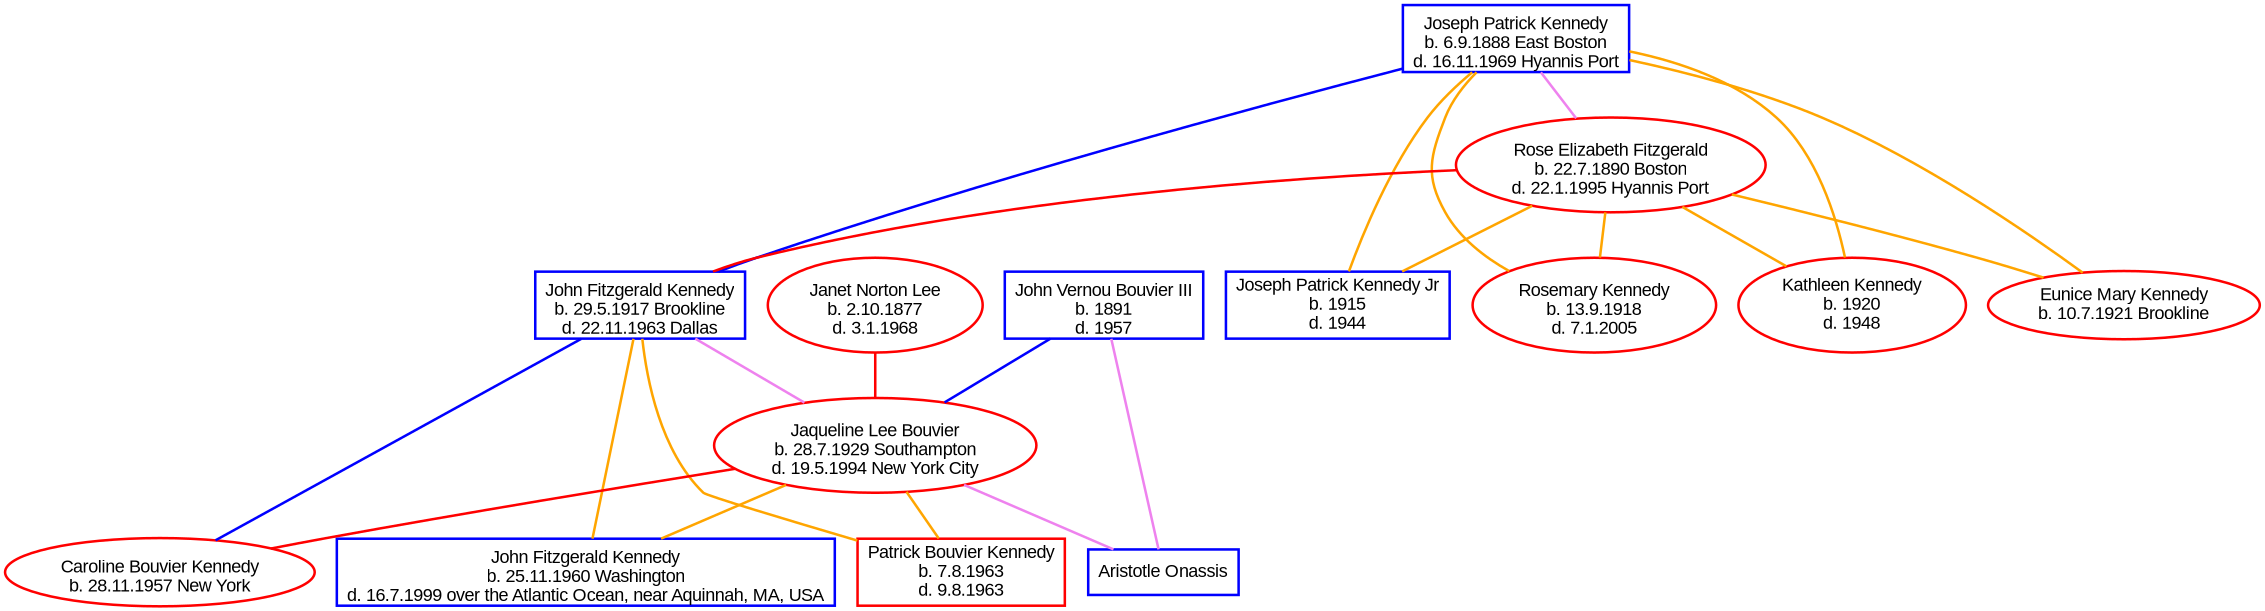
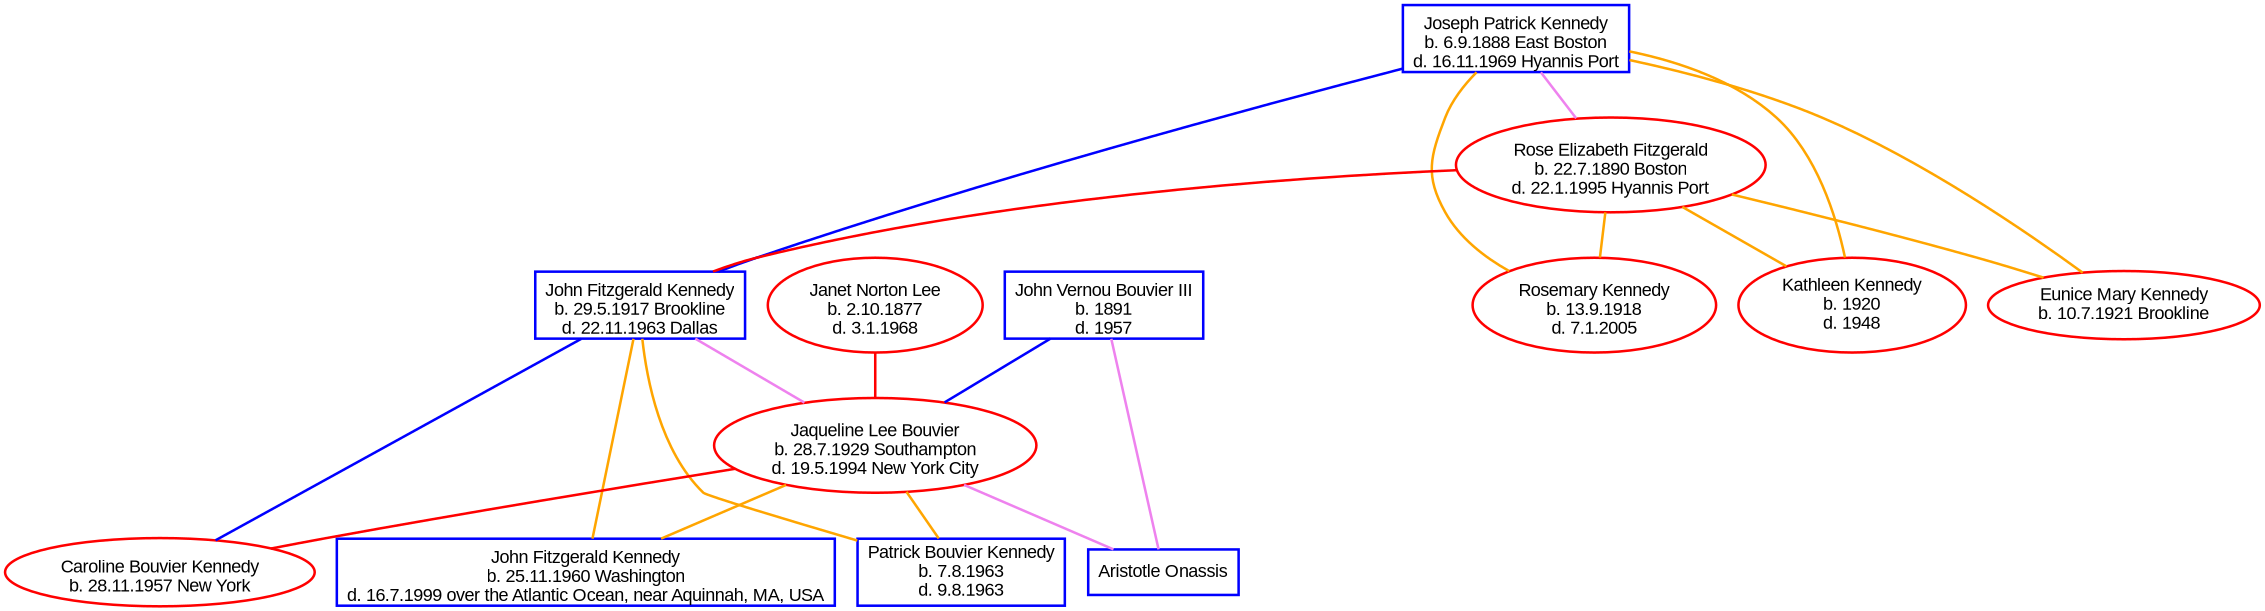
node "Joseph Patrick Kennedy Jr b. 1915 d. 1944": removed
node "Patrick Bouvier Kennedy b. 7.8.1963 d. 9.8.1963": color red -> blue
